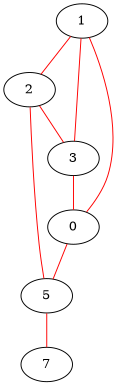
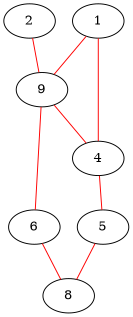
edge "1" -- "2": removed
node "3": label "3" -> "9"
edge "2" -- "5": removed
node "6": added
node "0": label "0" -> "4"
node "7": label "7" -> "8"
